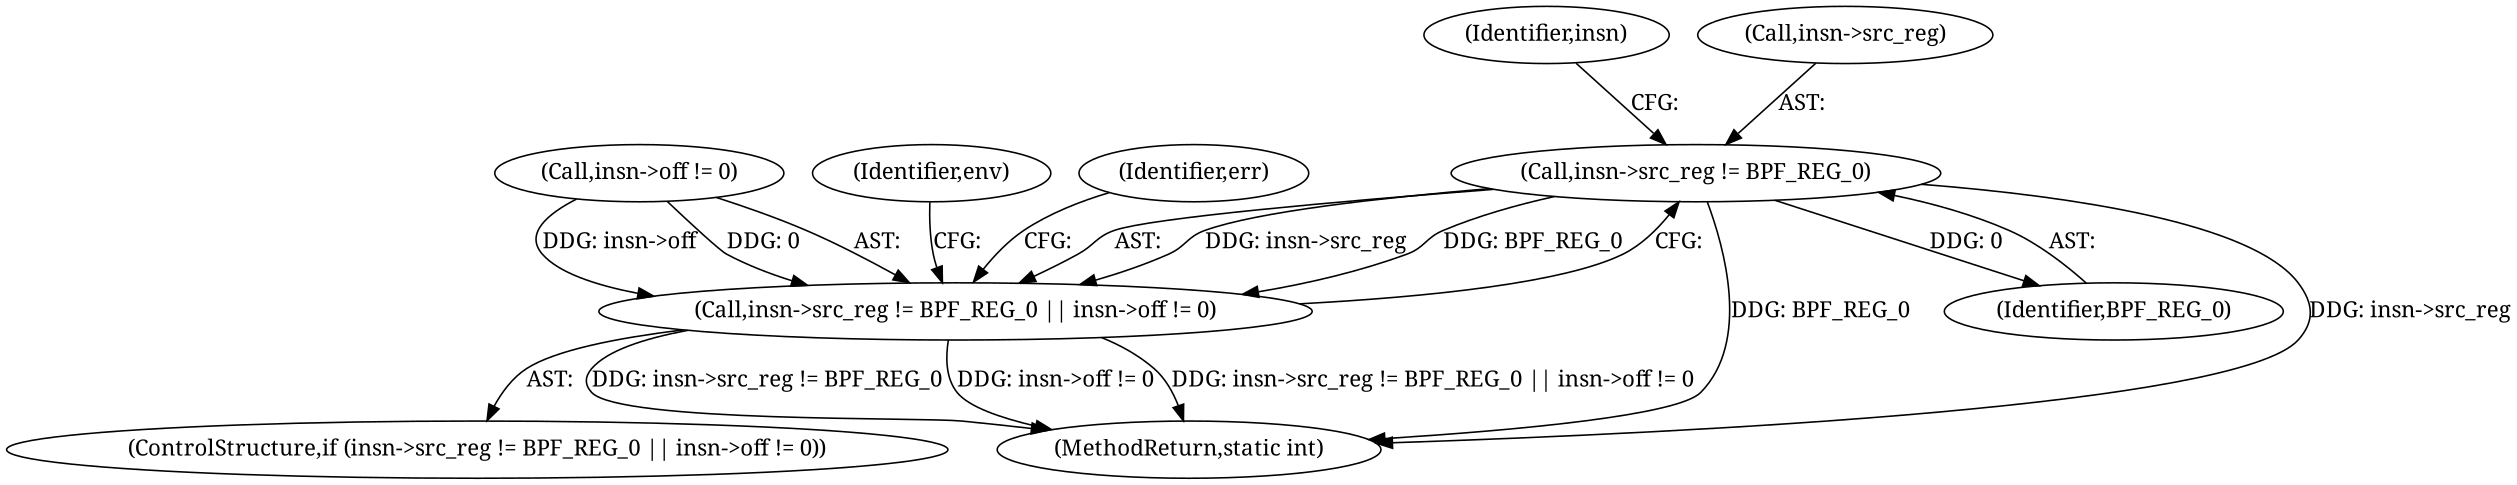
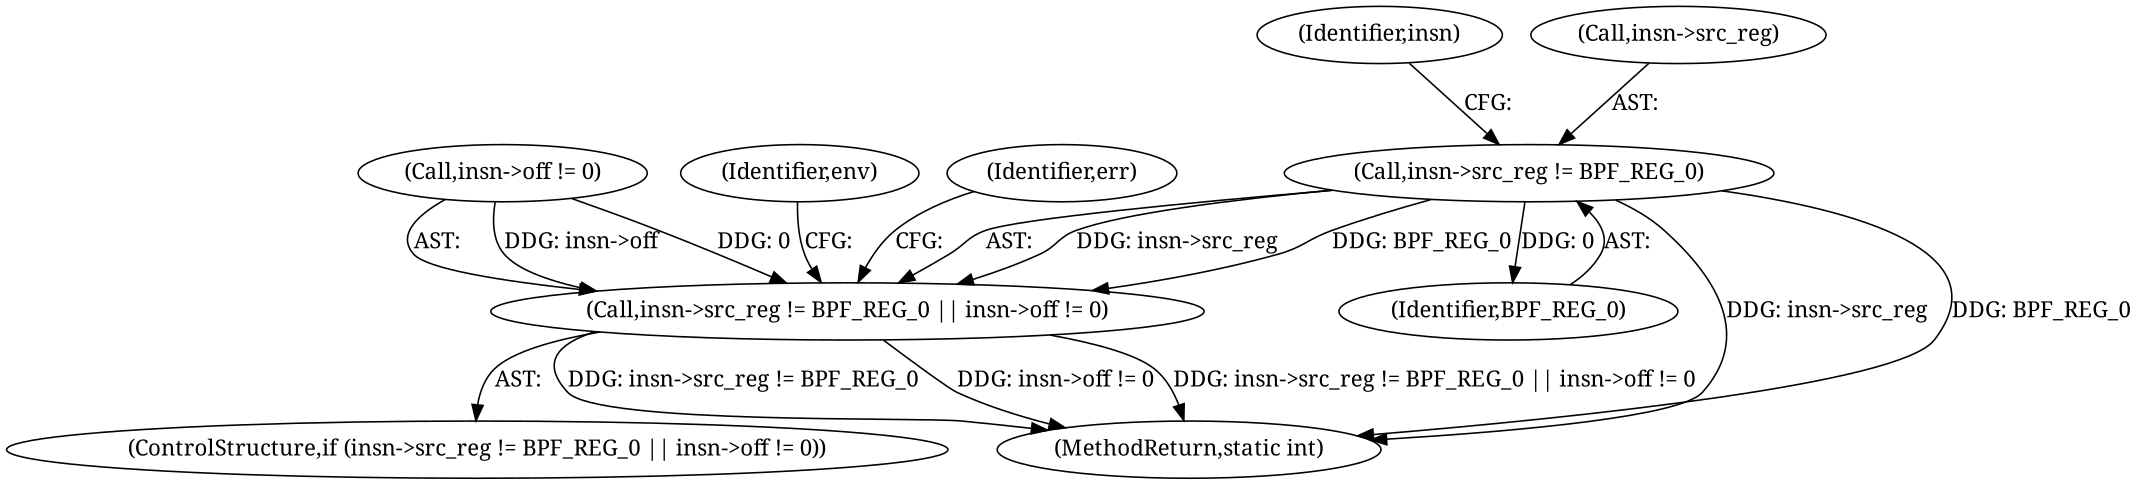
edge "(Call,insn->src_reg != BPF_REG_0 || insn->off != 0)" -> "(Call,insn->src_reg != BPF_REG_0)": removed, label "CFG:"
